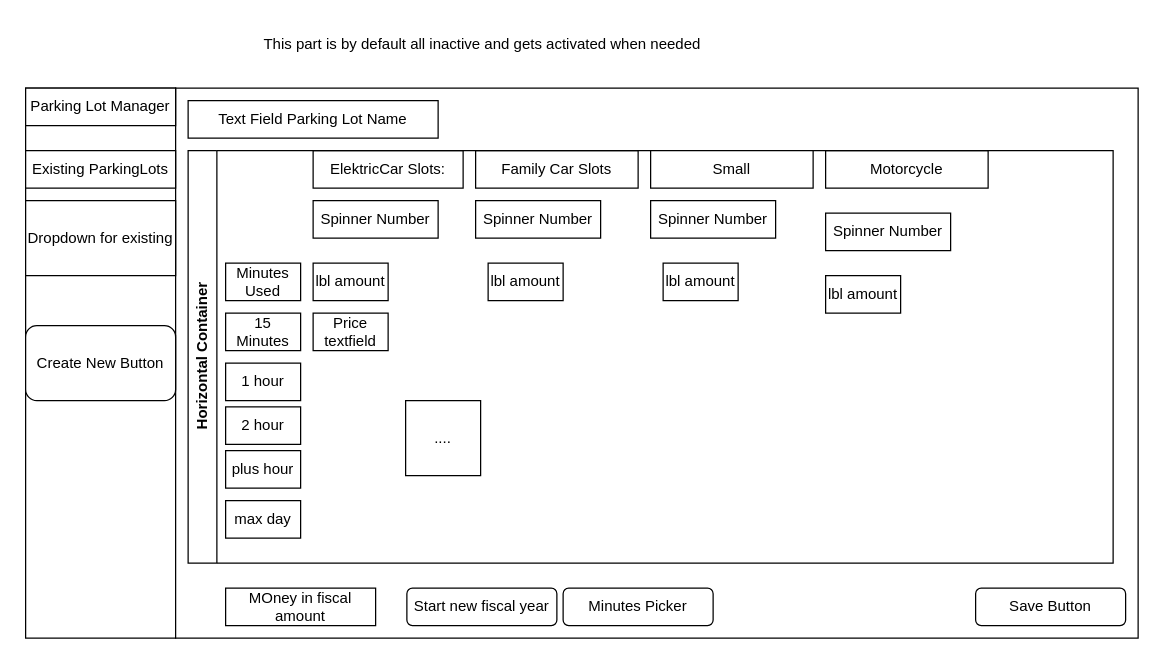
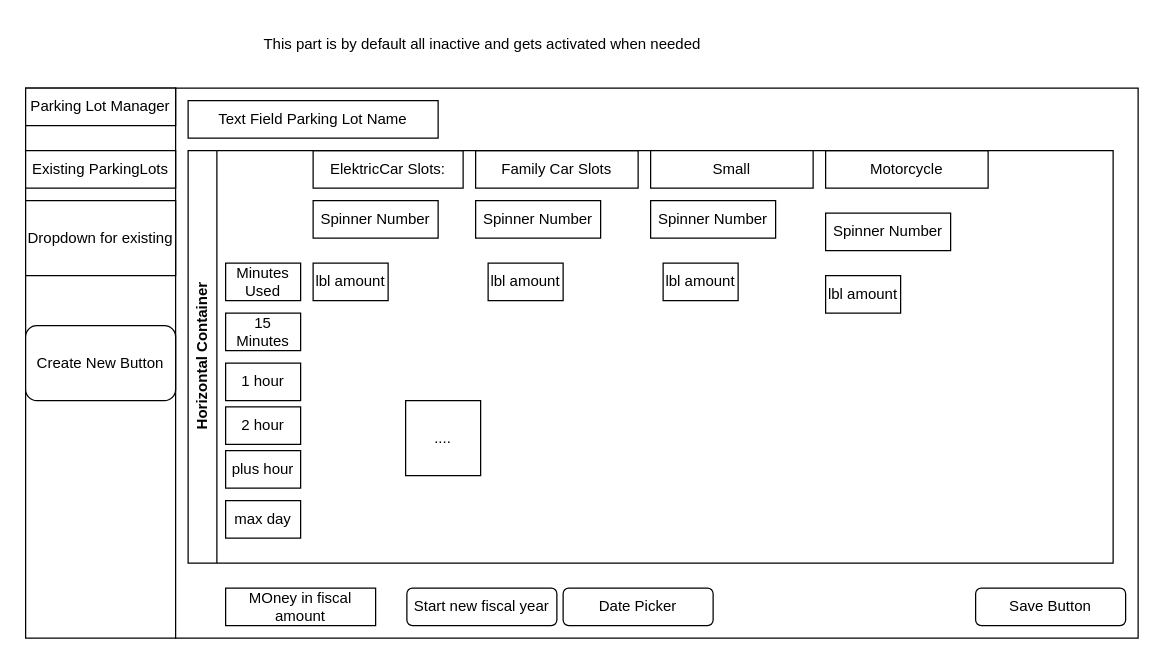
node "Price textfield": removed
node "Minutes Picker": label "Minutes Picker" -> "Date Picker"
